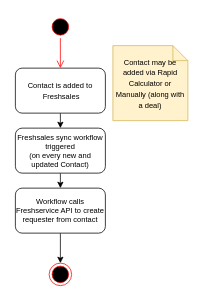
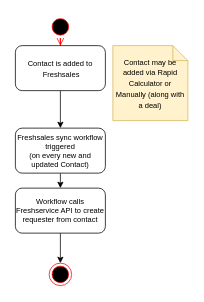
node "Contact is added to Freshsales": moved (60, 90) -> (60, 68)
